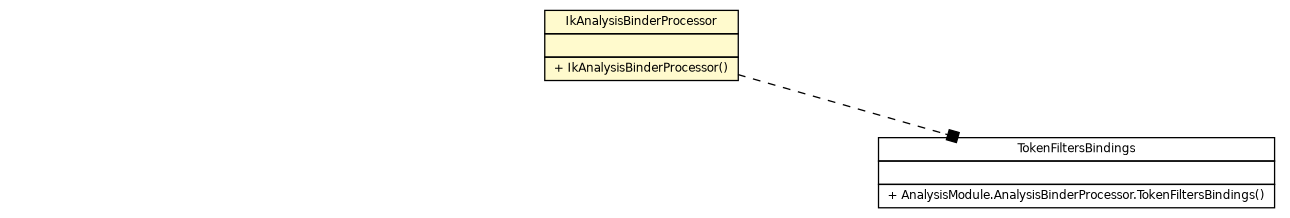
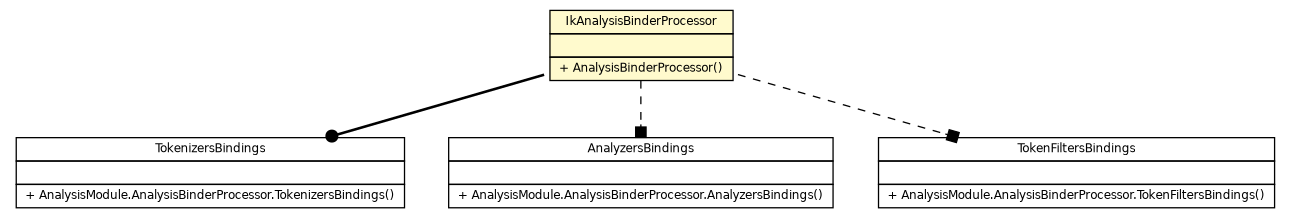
node "IkAnalysisBinderProcessor": text "+ IkAnalysisBinderProcessor()" -> "+ AnalysisBinderProcessor()"
node "TokenizersBindings": added
node "AnalyzersBindings": added
